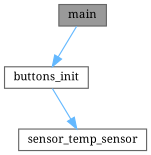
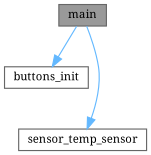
edge "buttons_init" -> "sensor_temp_sensor": now "main" -> "sensor_temp_sensor"
